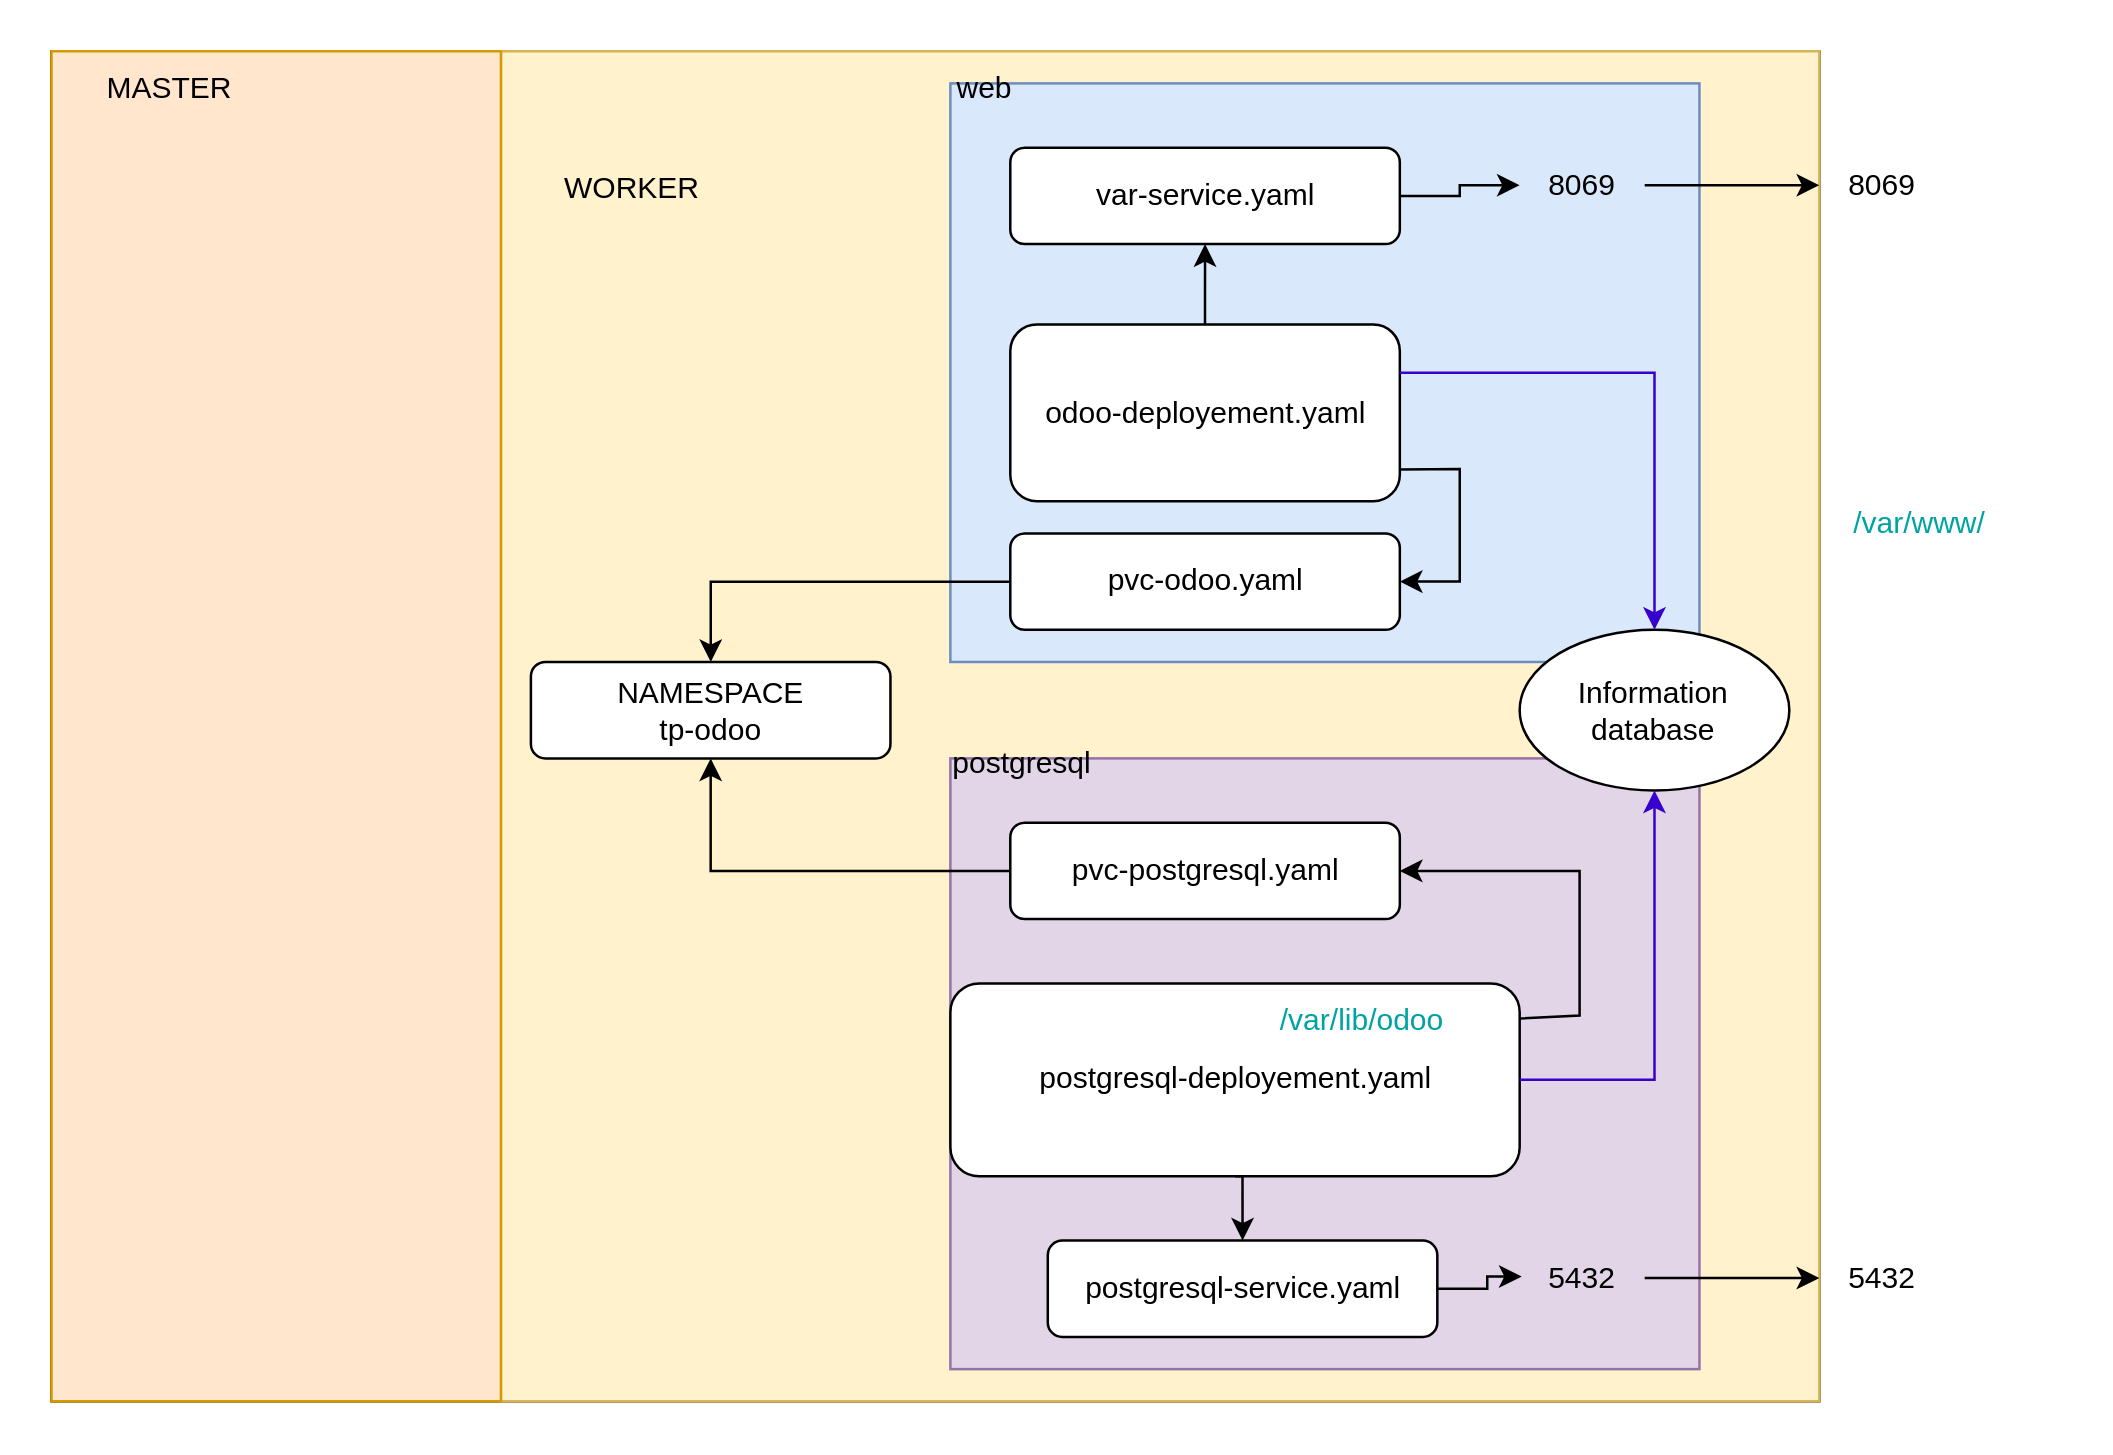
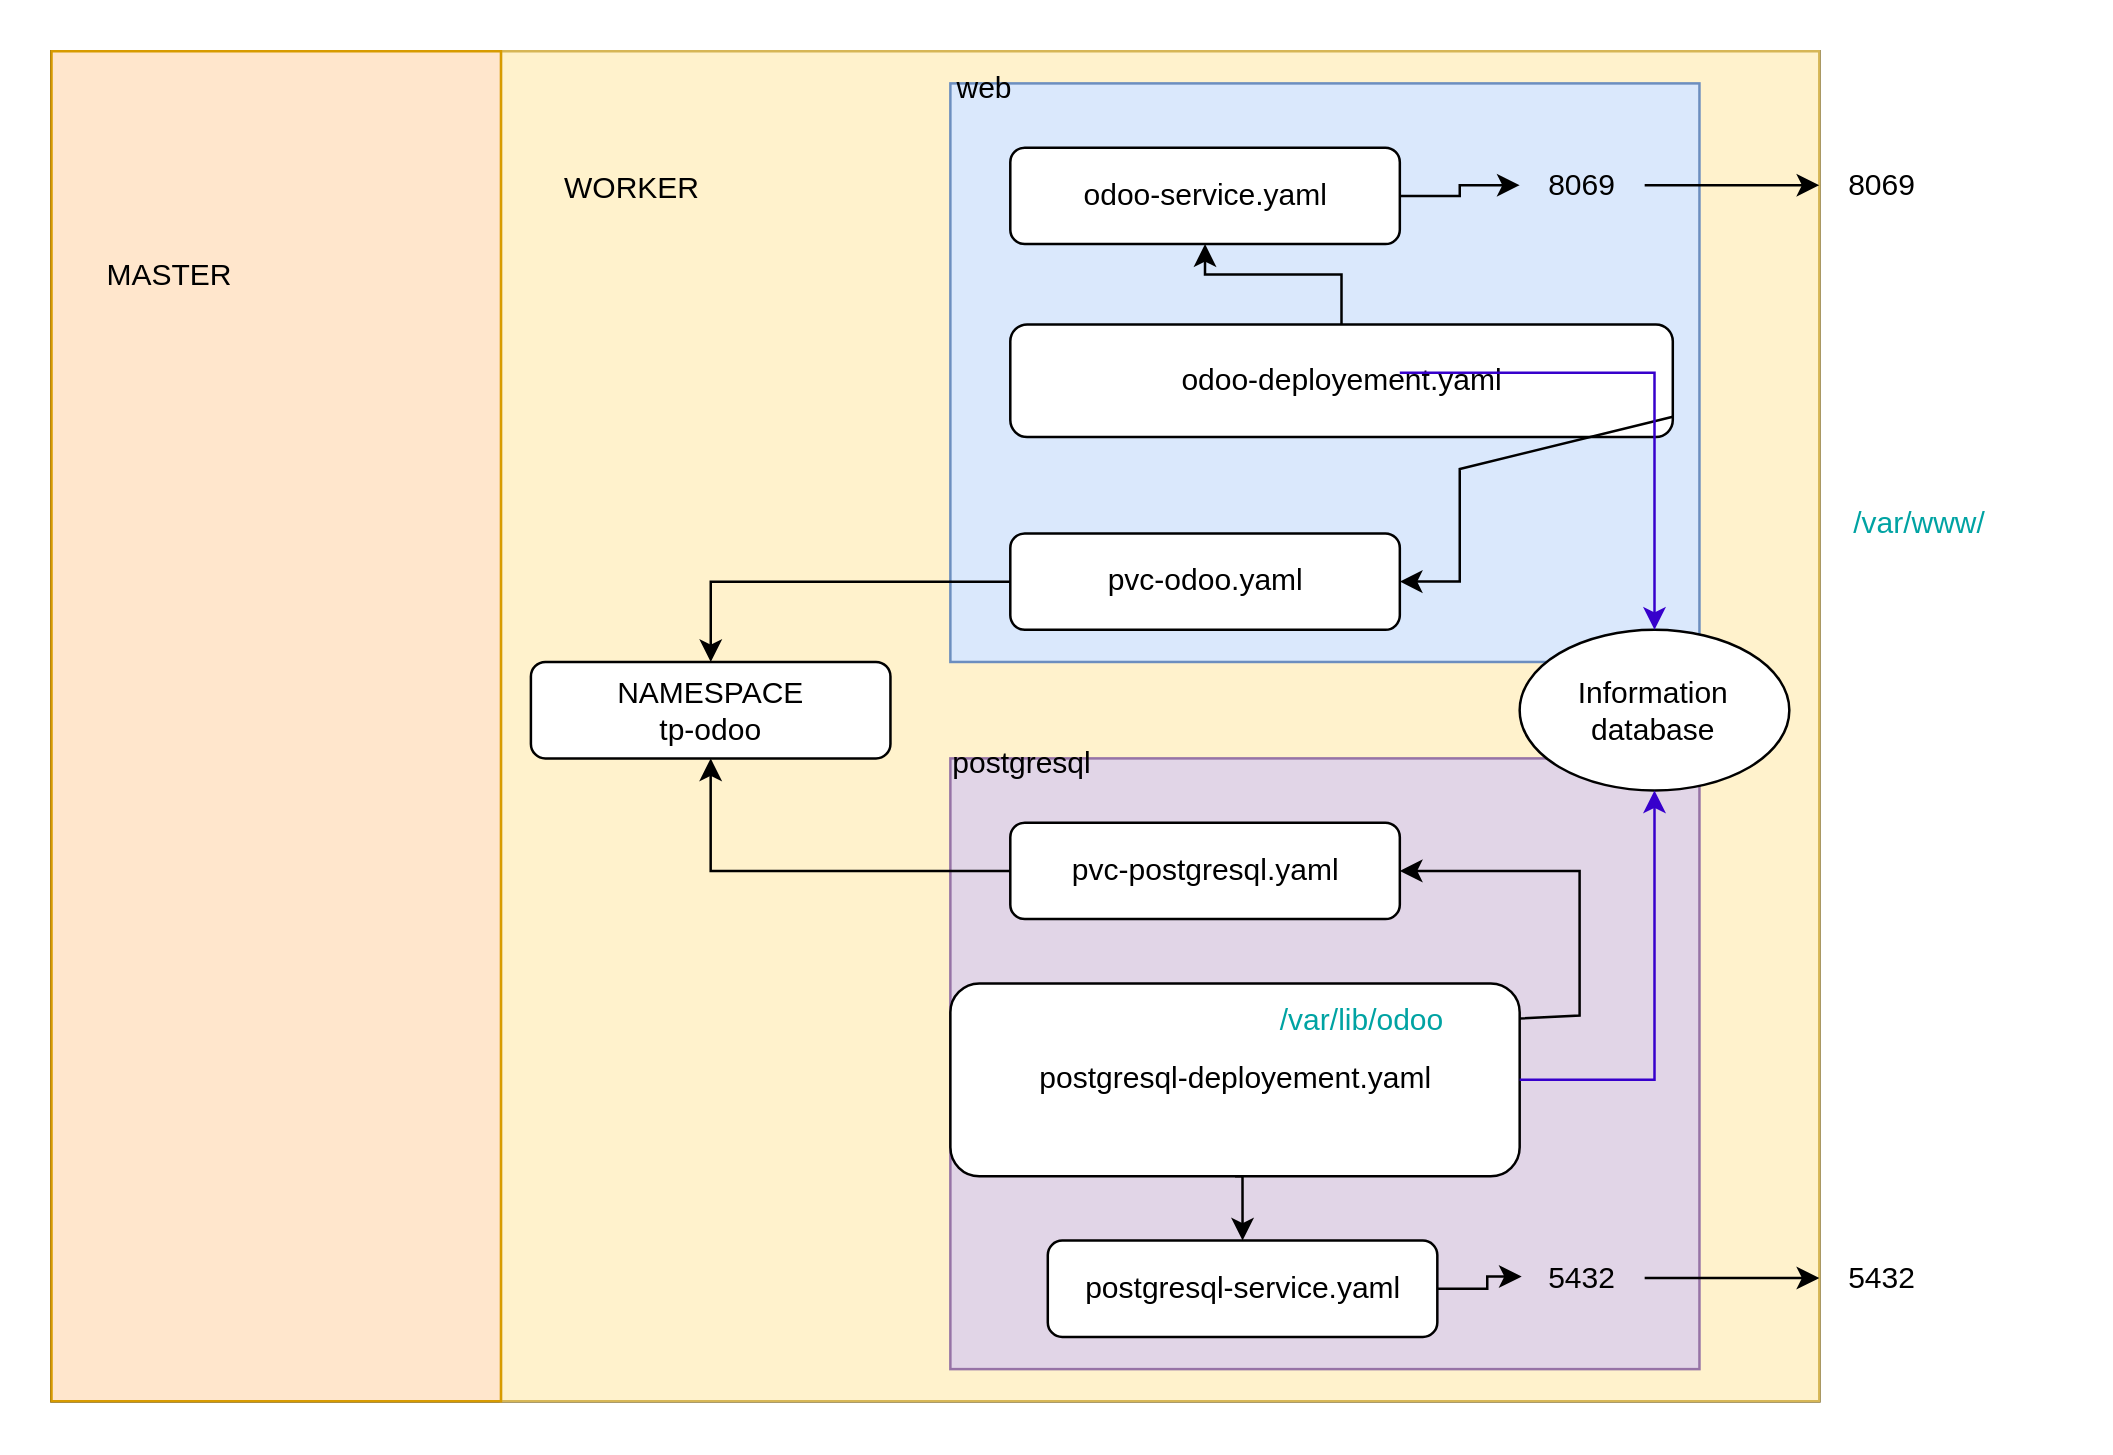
node "MASTER": moved (169, 89) -> (169, 276)
node "var-service.yaml": label "var-service.yaml" -> "odoo-service.yaml"
node "odoo-deployement.yaml": size 390x177 -> 663x113
